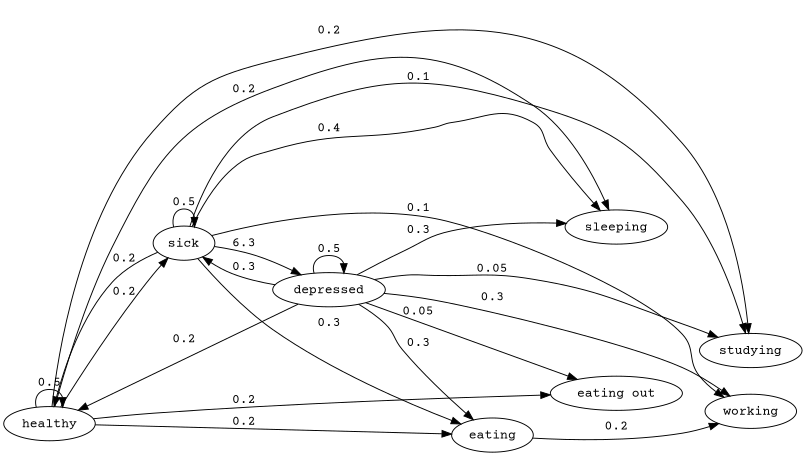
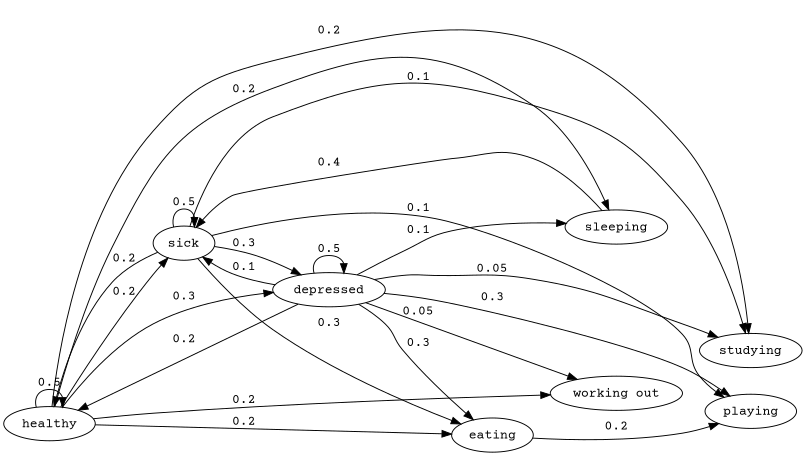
edge "sick" -> "sleeping": reversed
edge "depressed" -> "sleeping": label "0.3" -> "0.1"
edge "sick" -> "depressed": label "6.3" -> "0.3"
edge "depressed" -> "sick": label "0.3" -> "0.1"
edge "healthy" -> "depressed": added, label "0.3"
node "eating out": label "eating out" -> "working out"
node "working": label "working" -> "playing"
